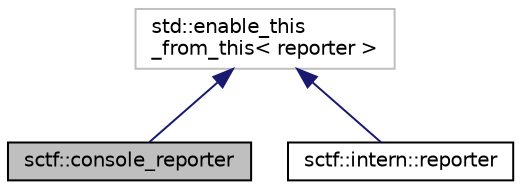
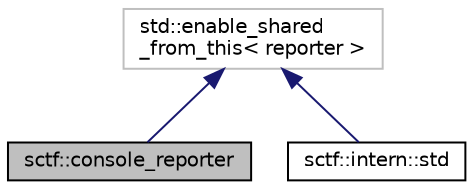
node "std::enable_this _from_this< reporter >": label "std::enable_this _from_this< reporter >" -> "std::enable_shared _from_this< reporter >"
node "sctf::intern::reporter": label "sctf::intern::reporter" -> "sctf::intern::std"
